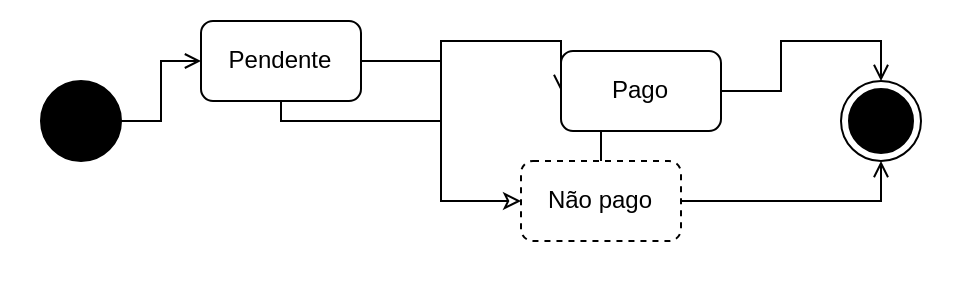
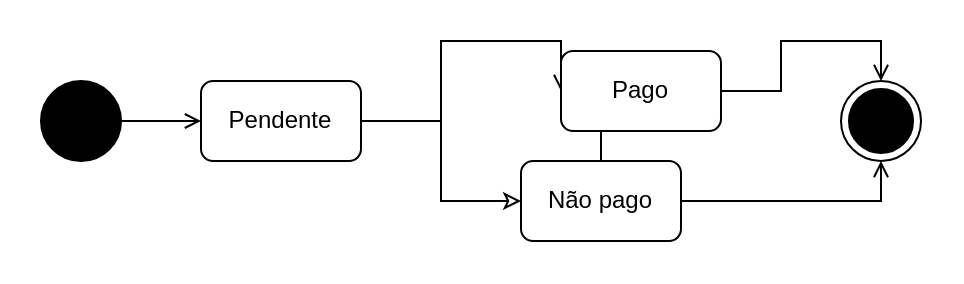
node "Pendente": moved (281, 61) -> (281, 121)
edge "Não pago" -> "Pago": arrowhead open -> none
node "Não pago": style dashed -> solid
